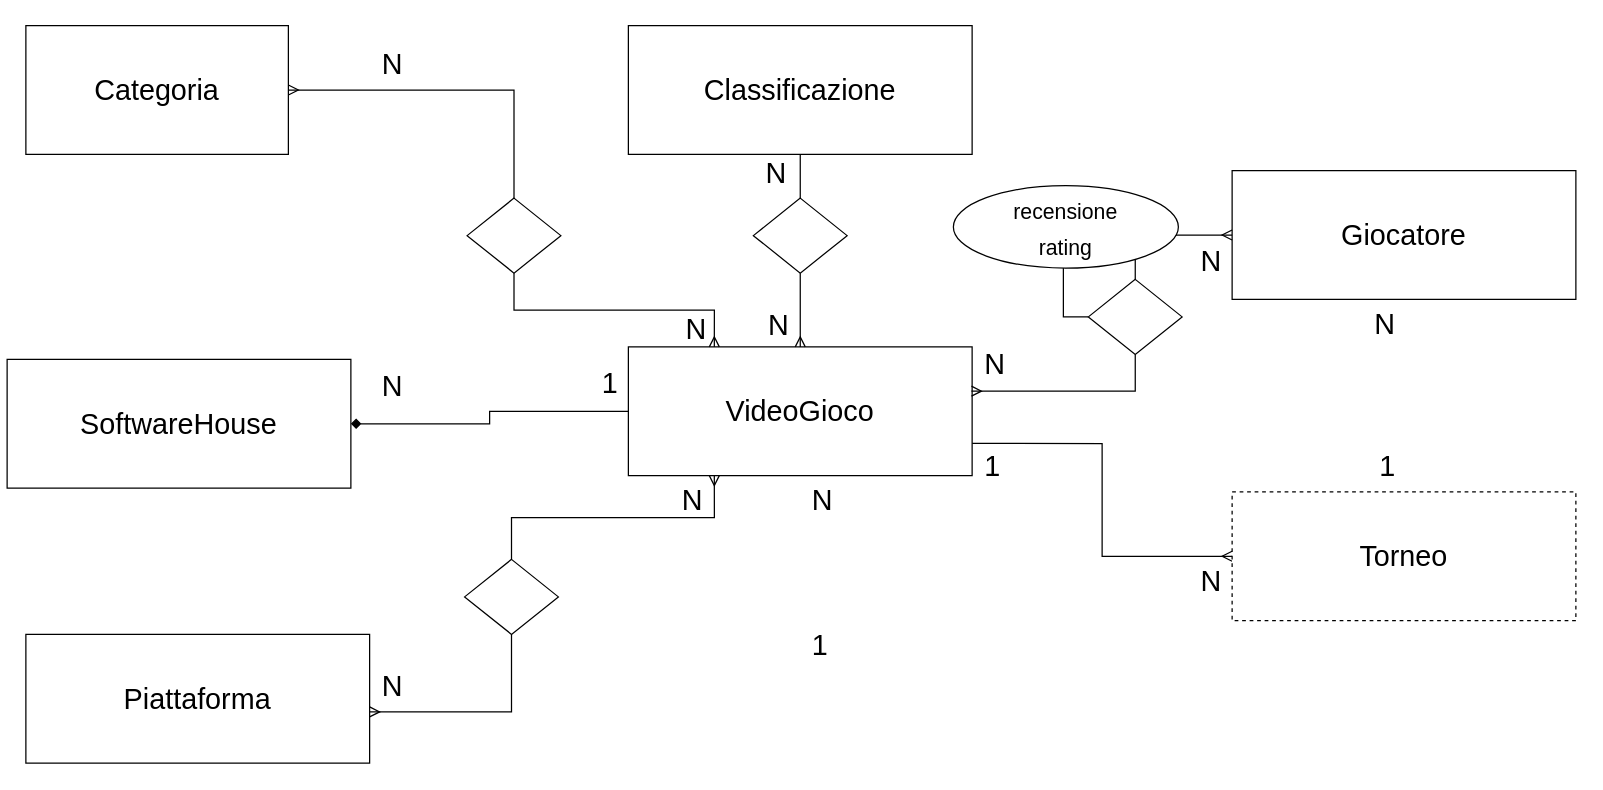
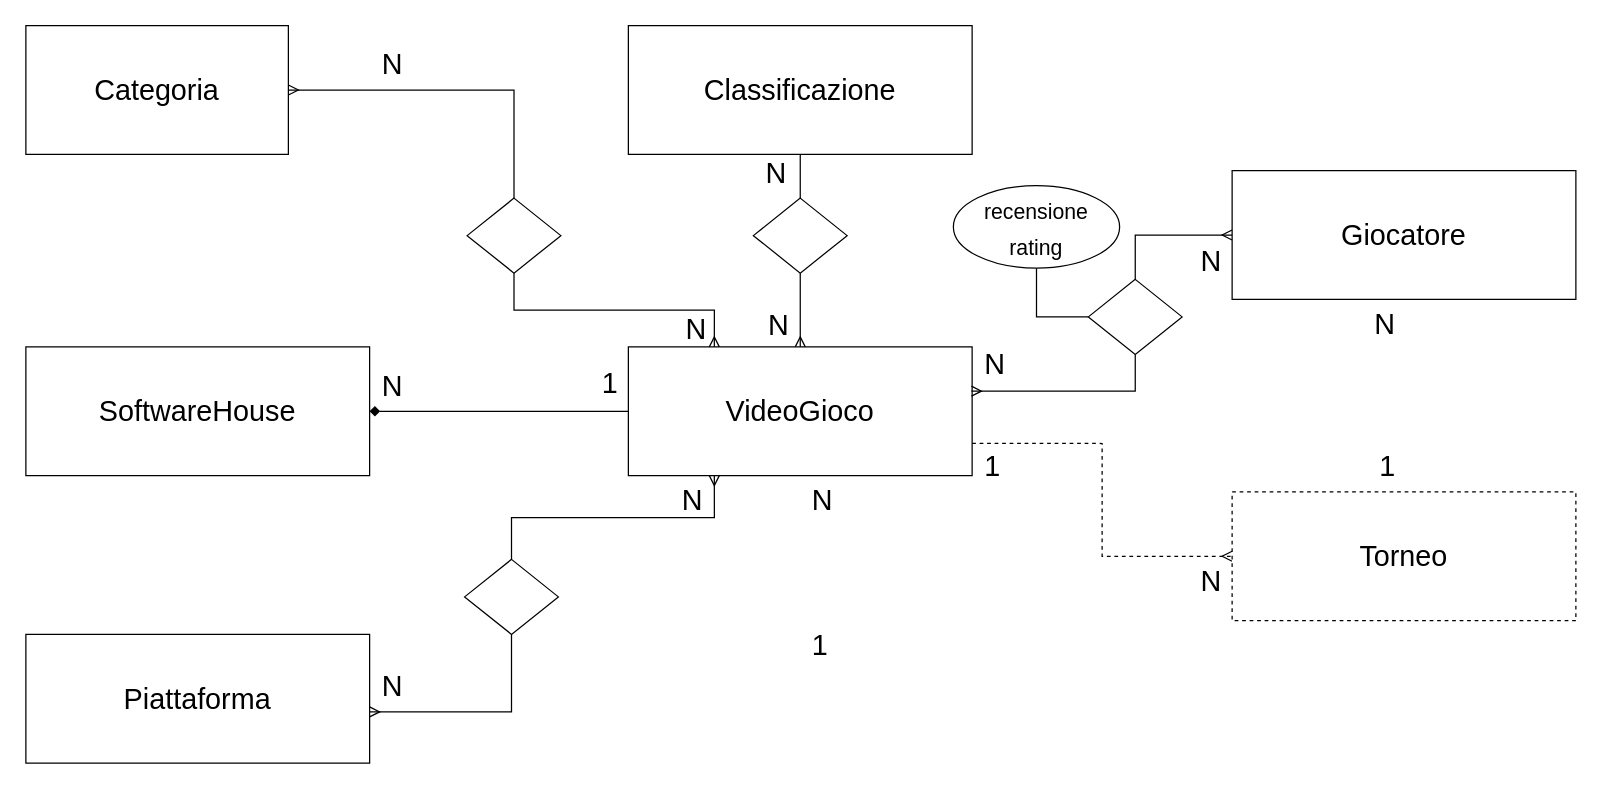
node "recensione rating": size 225x83 -> 166x83
node "SoftwareHouse": moved (179, 424) -> (198, 411)
edge "VideoGioco" -> "Torneo": style solid -> dashed
